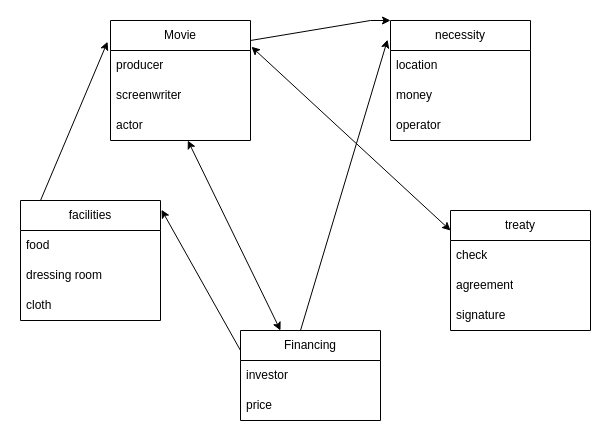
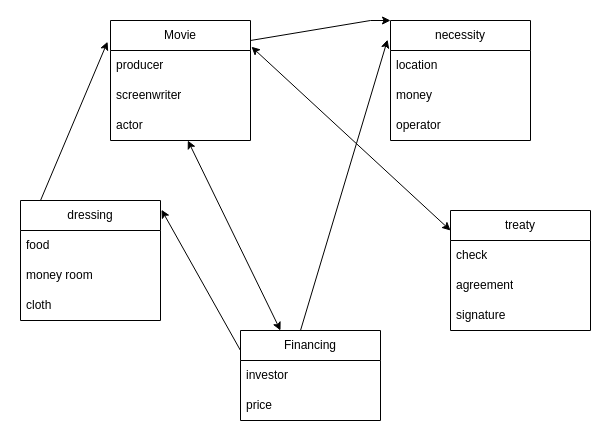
node "facilities": label "facilities" -> "dressing"
node "dressing room": label "dressing room" -> "money room"
